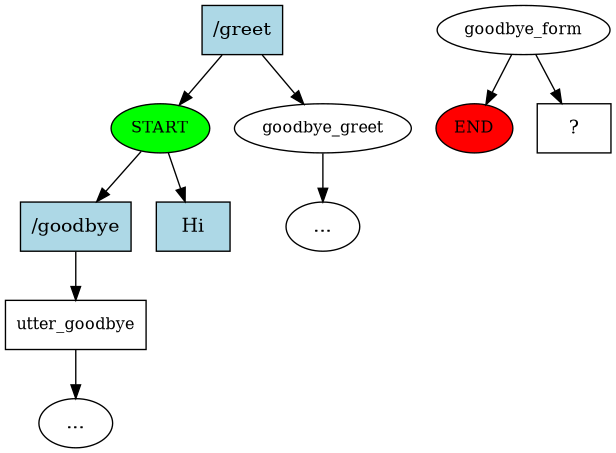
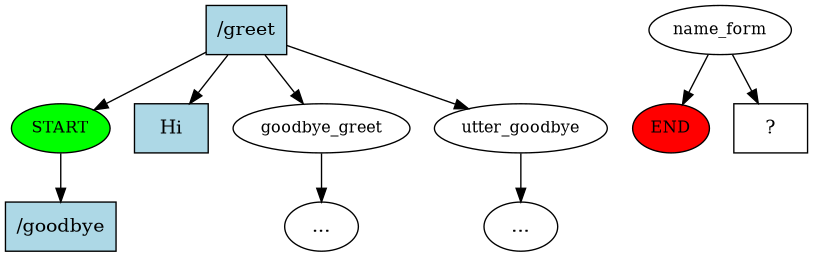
node "goodbye_form": label "goodbye_form" -> "name_form"
edge "START" -> "Hi": now "/greet" -> "Hi"
edge "/goodbye" -> "utter_goodbye": now "/greet" -> "utter_goodbye"
node "utter_goodbye": shape box -> ellipse
